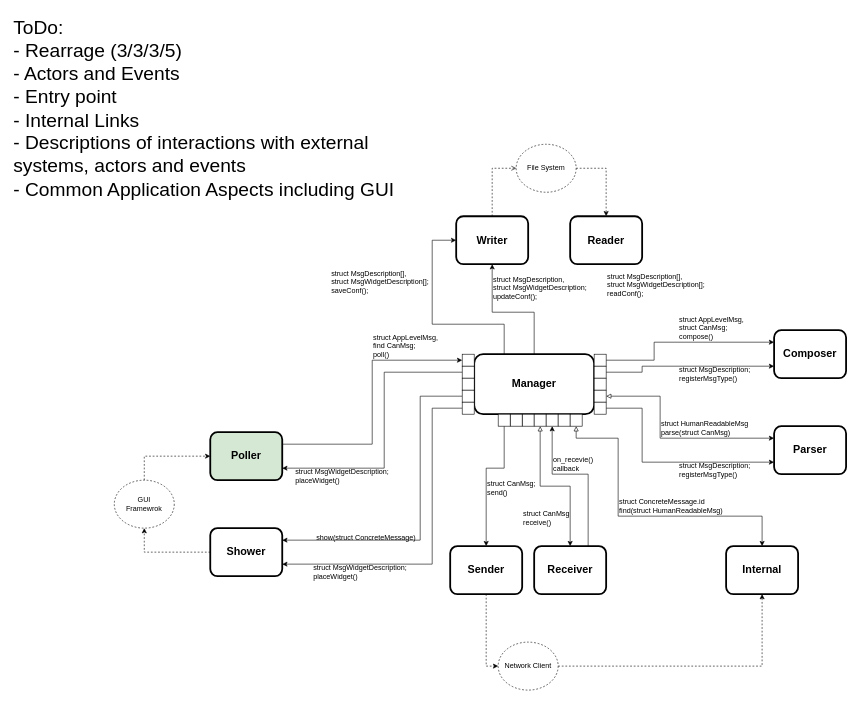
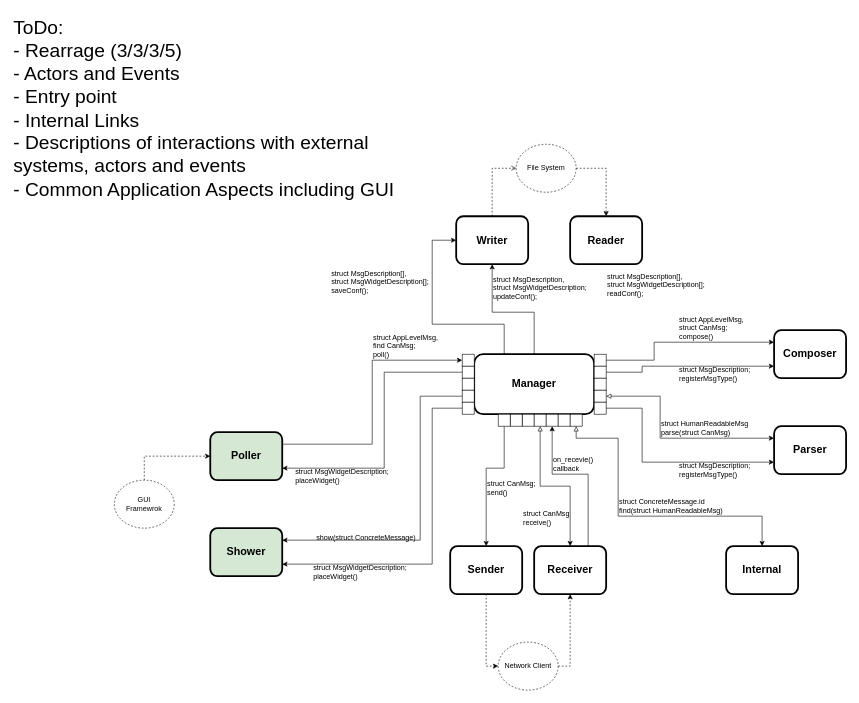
edge "Shower" -> "GUI Framewrok": removed
node "Shower": fillcolor #ffffff -> #d5e8d4
edge "Network Client" -> "Internal": now "Network Client" -> "Receiver"
